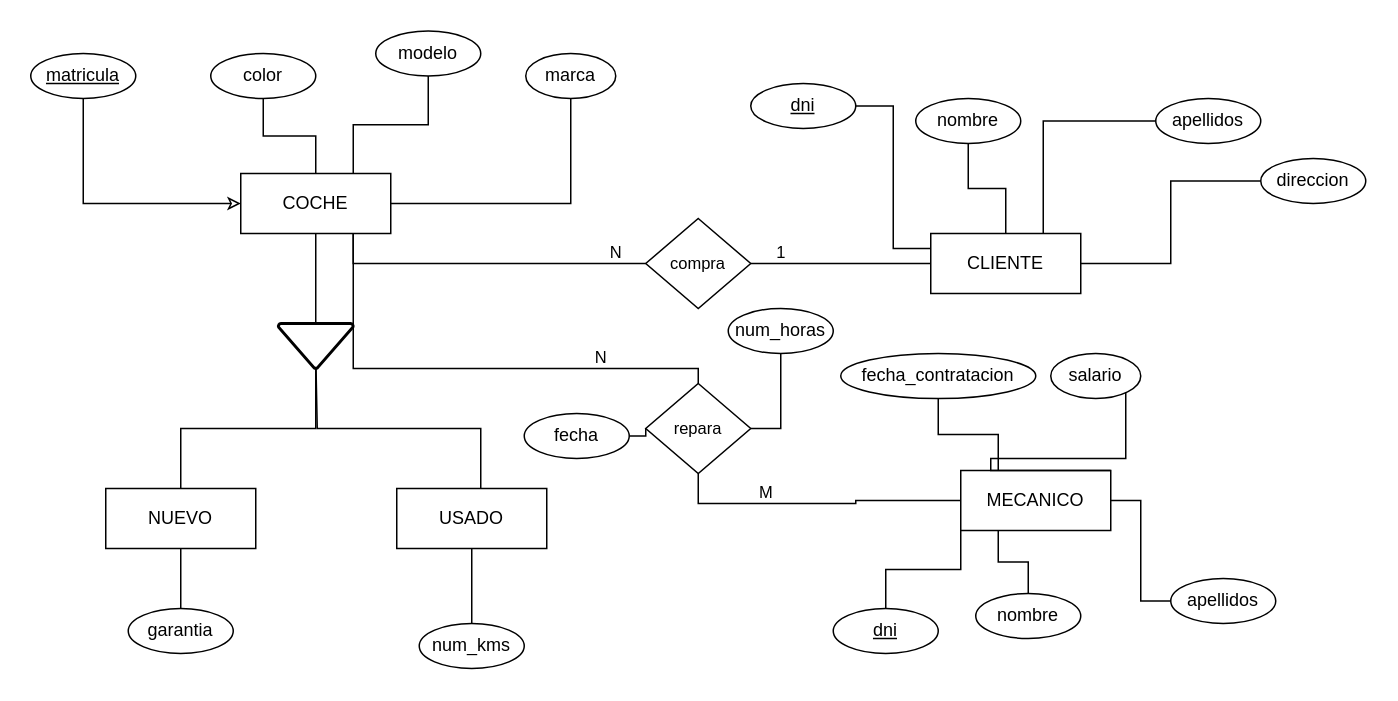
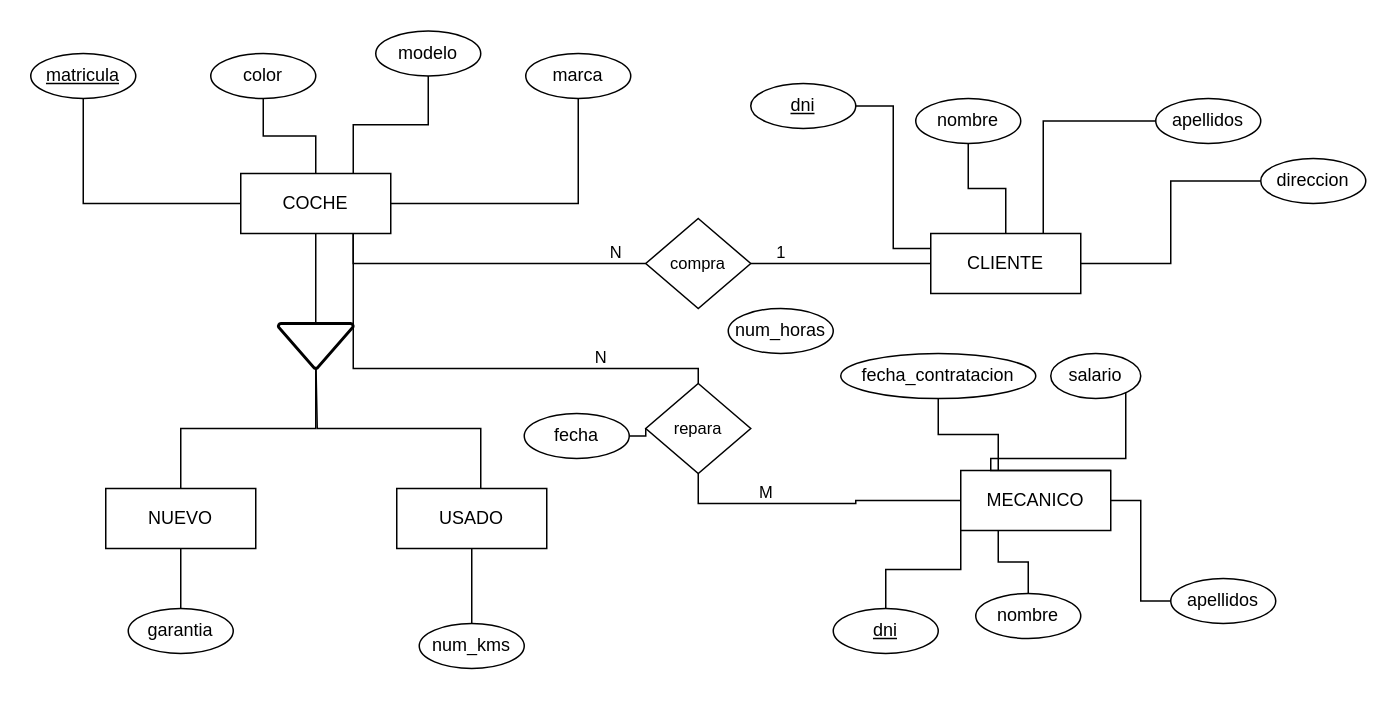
node "marca": size 90x45 -> 105x45
edge "matricula" -> "COCHE": arrowhead classic -> none
edge "num_horas" -- "repara": removed
